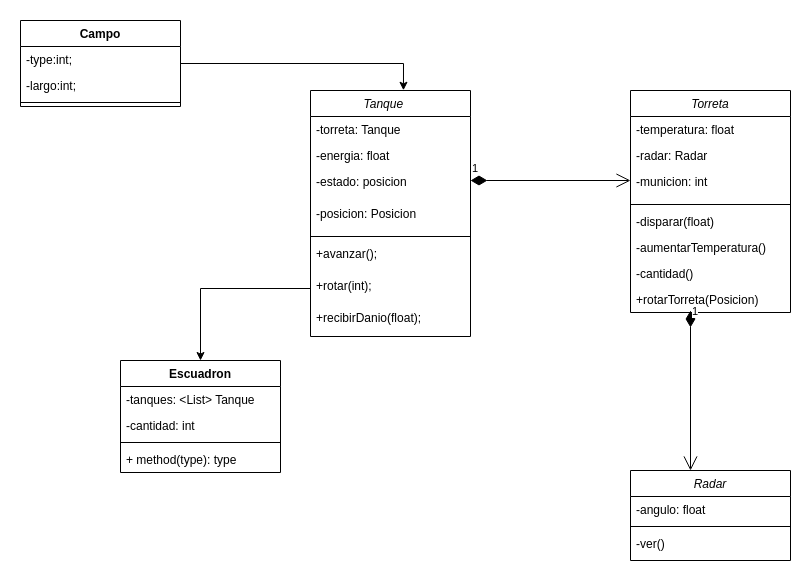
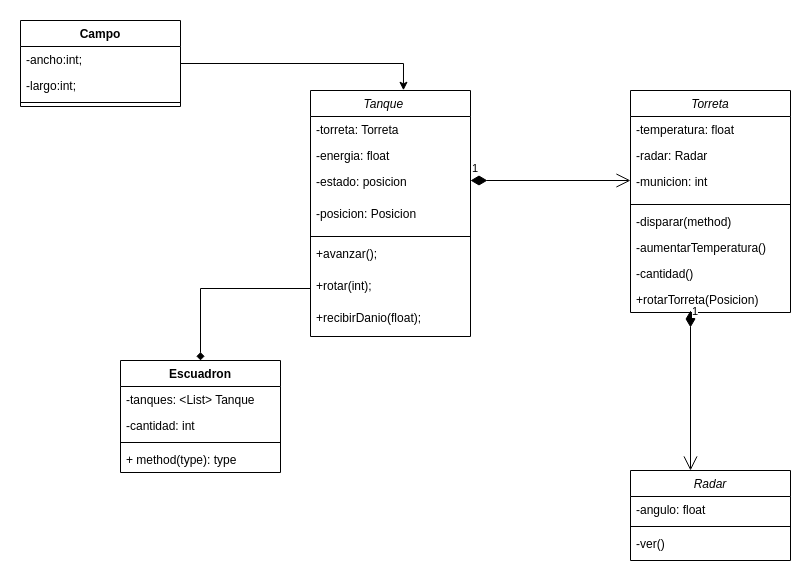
node "-type:int;": label "-type:int;" -> "-ancho:int;"
node "-torreta: Tanque": label "-torreta: Tanque" -> "-torreta: Torreta"
node "-disparar(float)": label "-disparar(float)" -> "-disparar(method)"
edge "+rotar(int);" -> "Escuadron": arrowhead classic -> diamond
